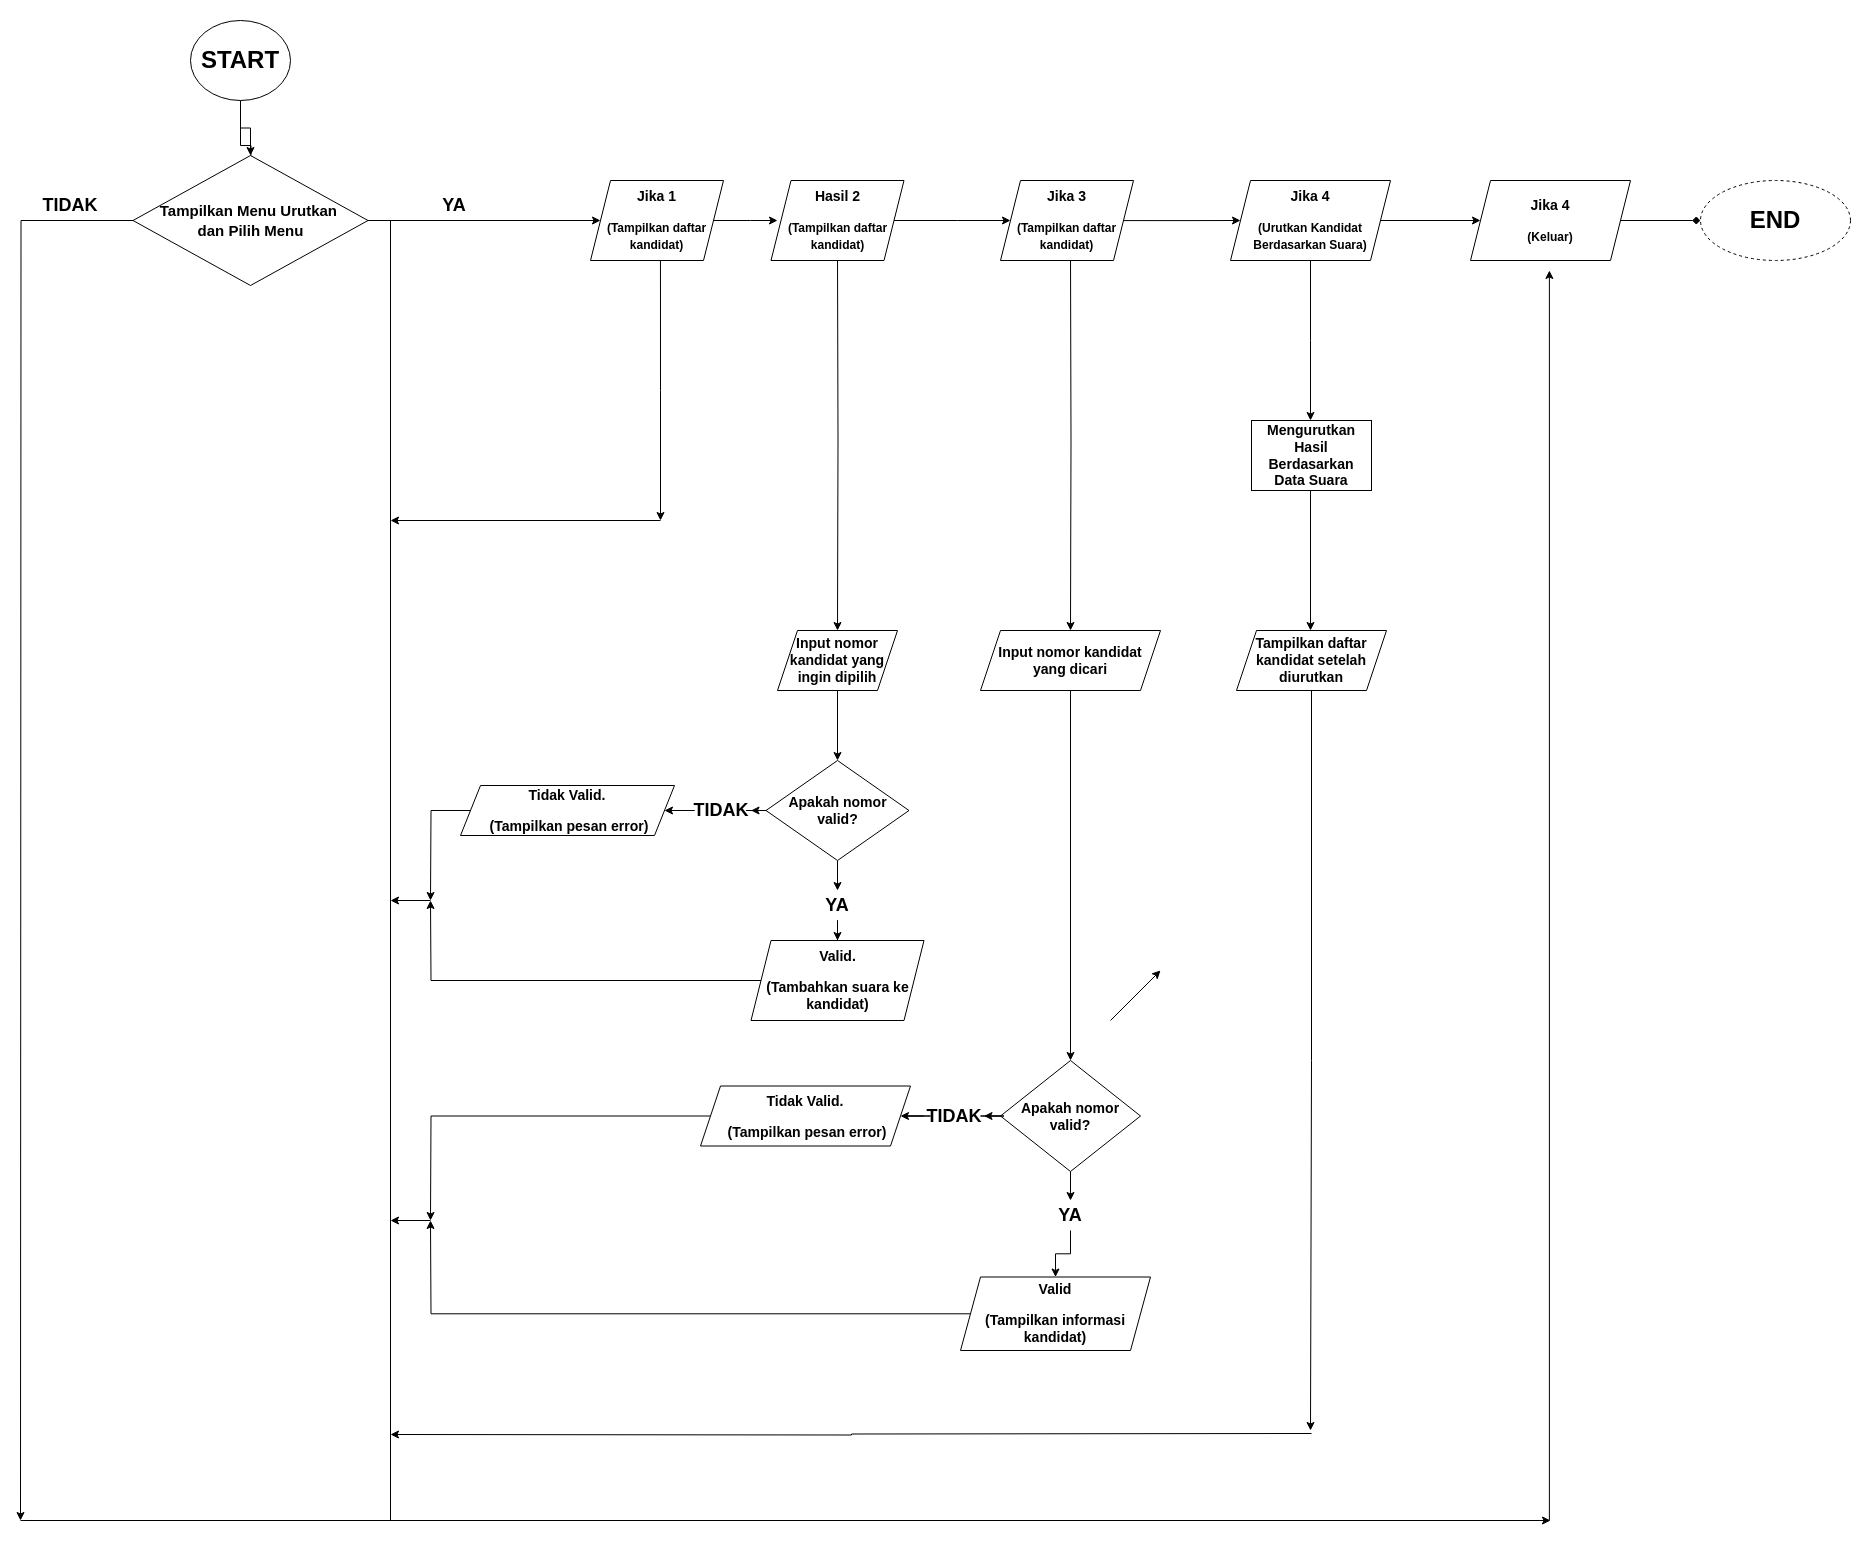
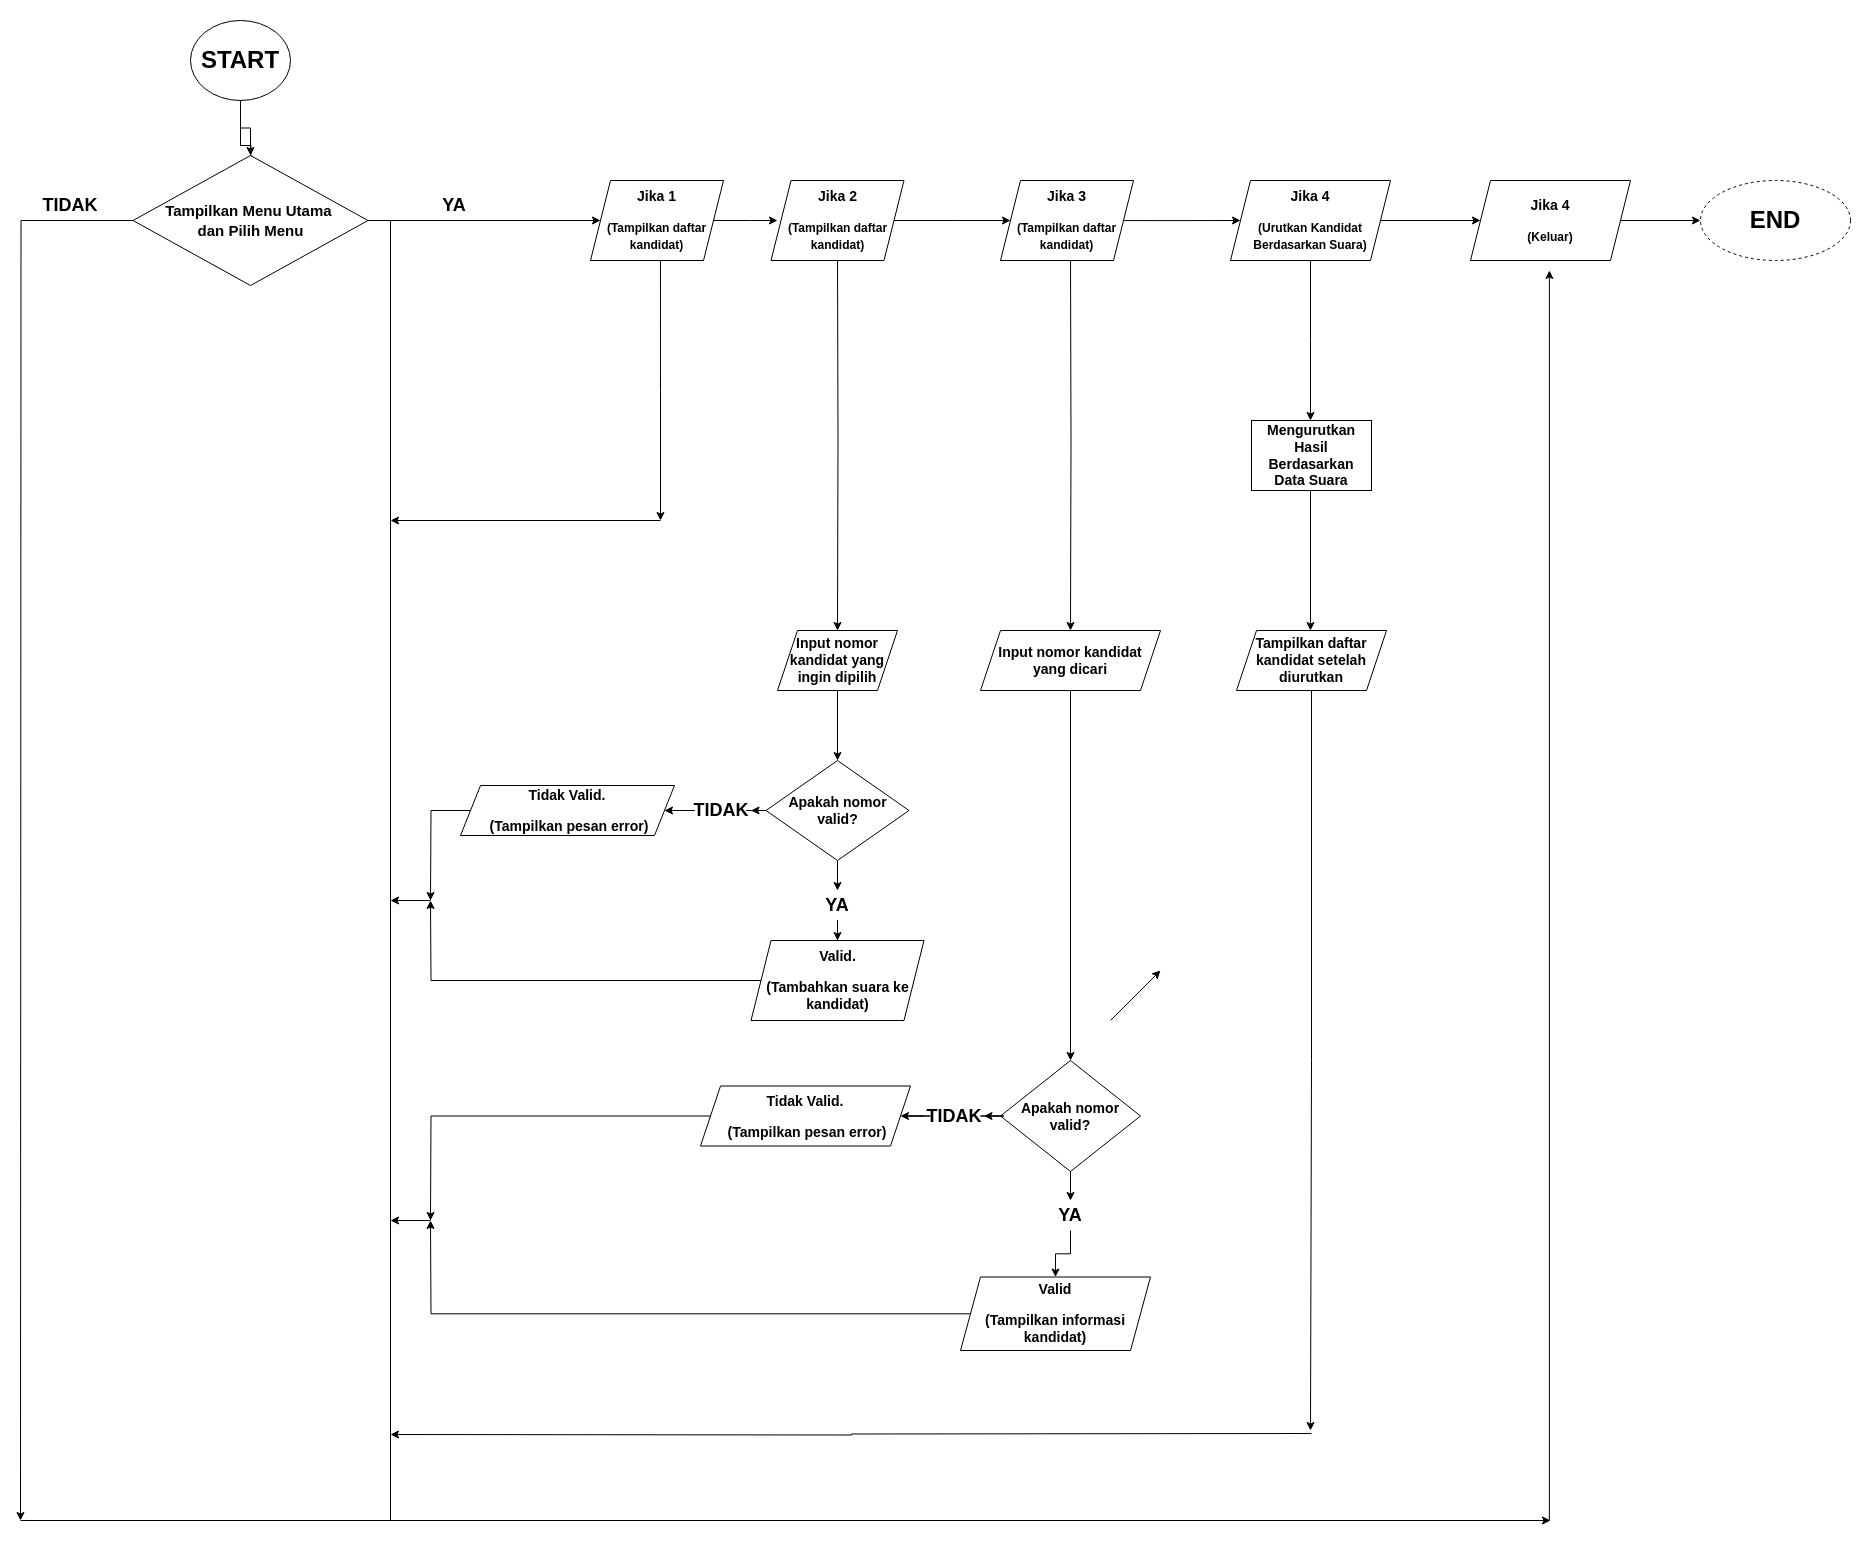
node "Tampilkan Menu Urutkan dan Pilih Menu": label "Tampilkan Menu Urutkan dan Pilih Menu" -> "Tampilkan Menu Utama dan Pilih Menu"
node "Hasil 2(Tampilkan daftar kandidat)": label "Hasil 2(Tampilkan daftar kandidat)" -> "Jika 2(Tampilkan daftar kandidat)"
edge "Jika 4(Keluar)" -> "END": arrowhead diamond -> classic
